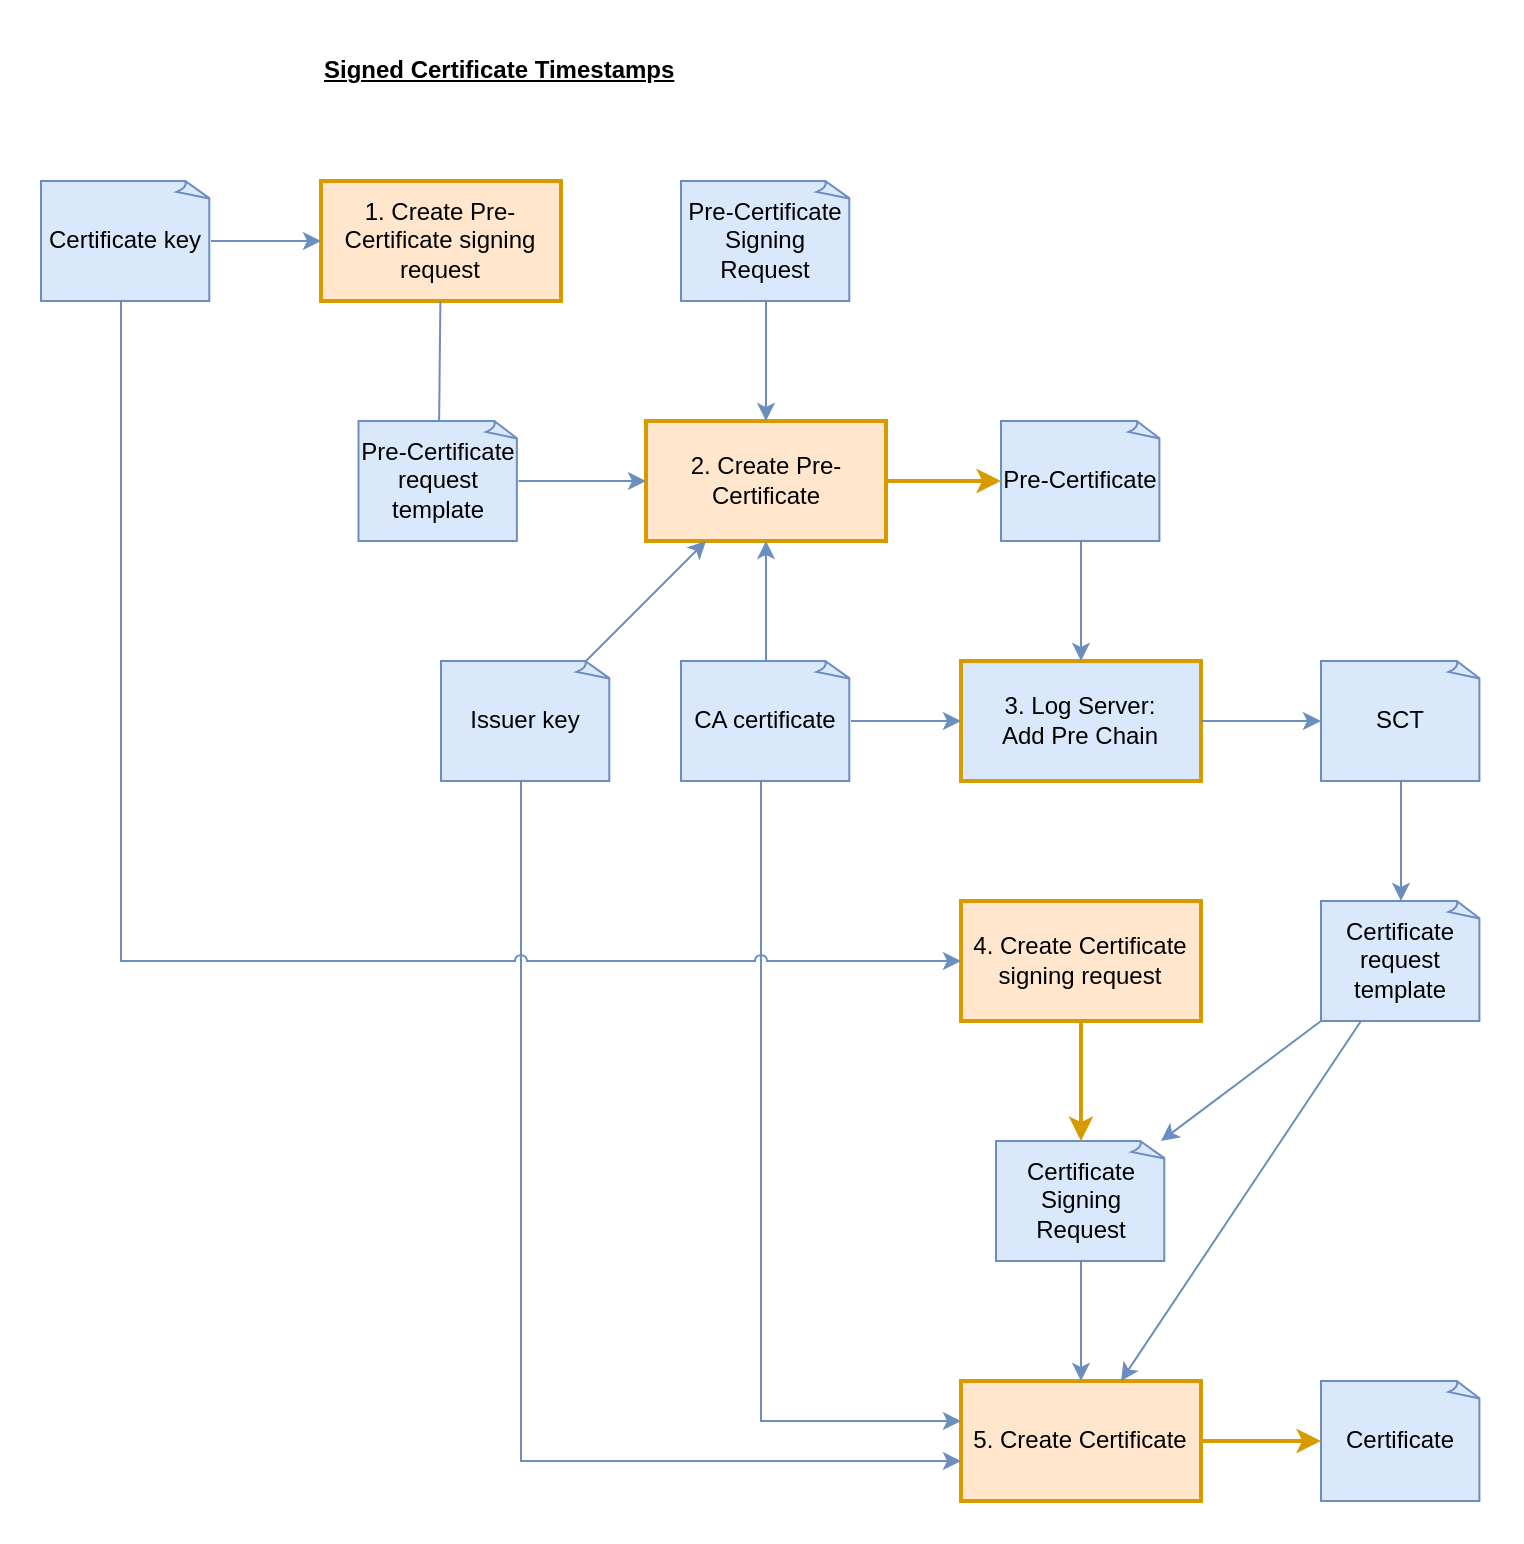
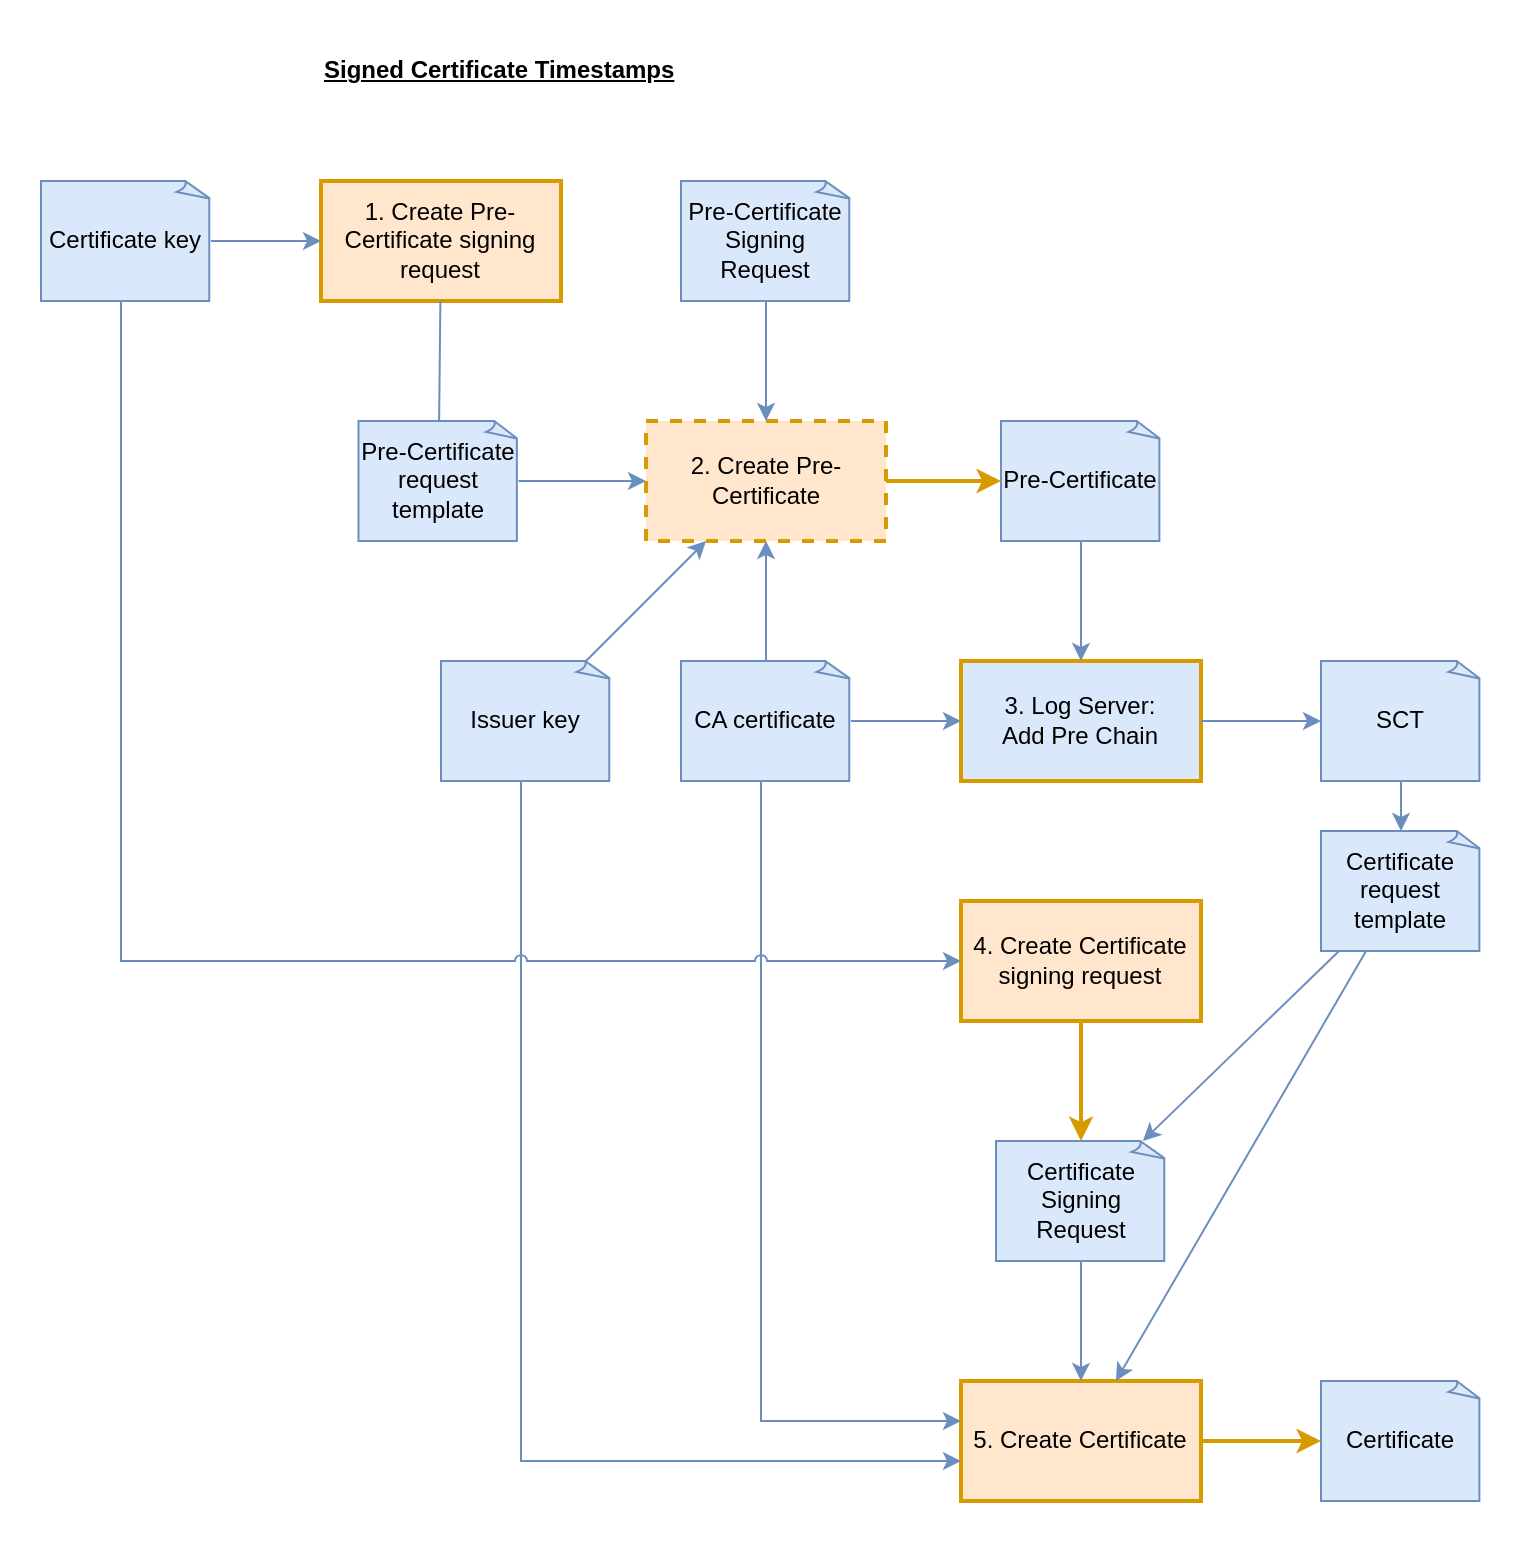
node "2. Create Pre-Certificate": style solid -> dashed
node "Certificate request template": moved (1401, 961) -> (1401, 891)
